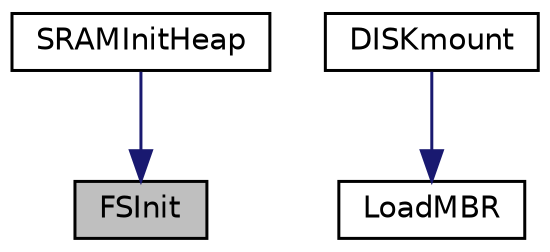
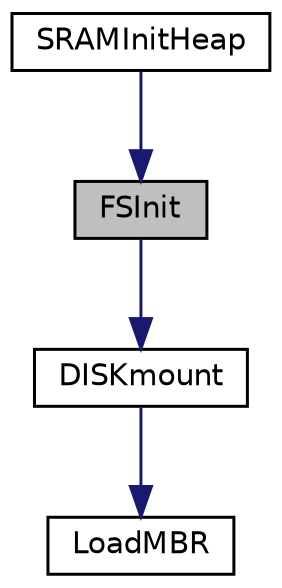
edge "FSInit" -> "DISKmount": added
